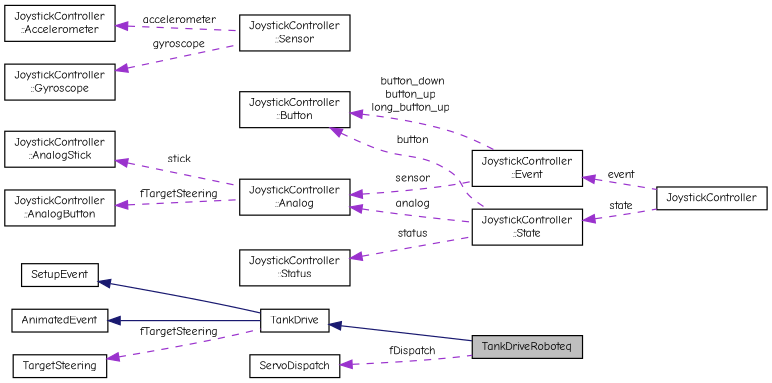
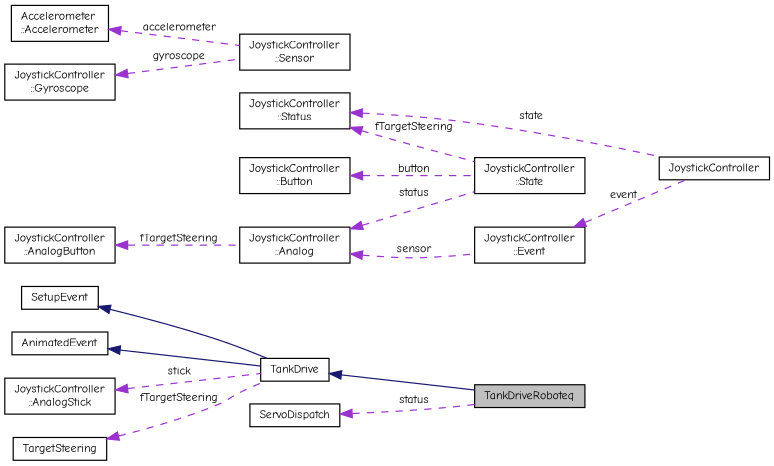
node "JoystickController ::Accelerometer": label "JoystickController ::Accelerometer" -> "Accelerometer ::Accelerometer"
edge "JoystickController ::Event" -> "JoystickController ::Button": removed, label "button_down button_up long_button_up"
edge "JoystickController ::Analog" -> "JoystickController ::AnalogStick": now "TankDrive" -> "JoystickController ::AnalogStick"
edge "JoystickController ::State" -> "JoystickController ::Analog": label " analog" -> " status"
edge "JoystickController" -> "JoystickController ::State": now "JoystickController" -> "JoystickController ::Status"
edge "JoystickController ::State" -> "JoystickController ::Status": label " status" -> " fTargetSteering"
edge "TankDriveRoboteq" -> "ServoDispatch": label " fDispatch" -> " status"
